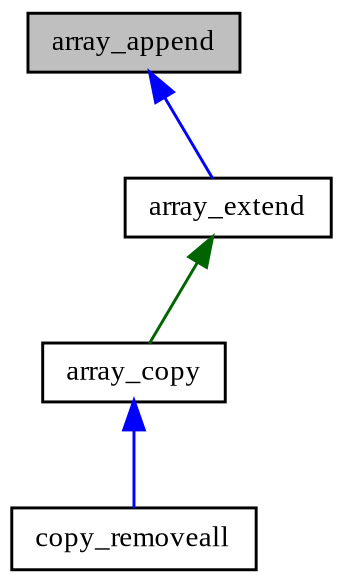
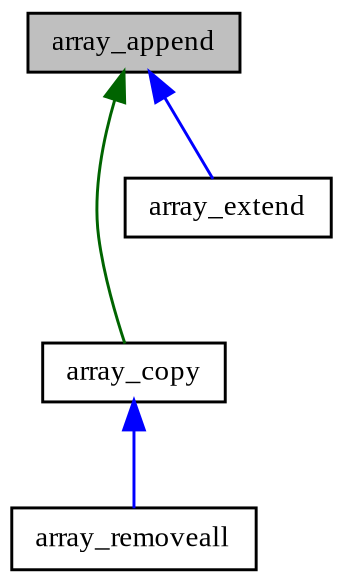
edge "array_copy" -> "array_extend": now "array_copy" -> "array_append"
node "copy_removeall": label "copy_removeall" -> "array_removeall"
